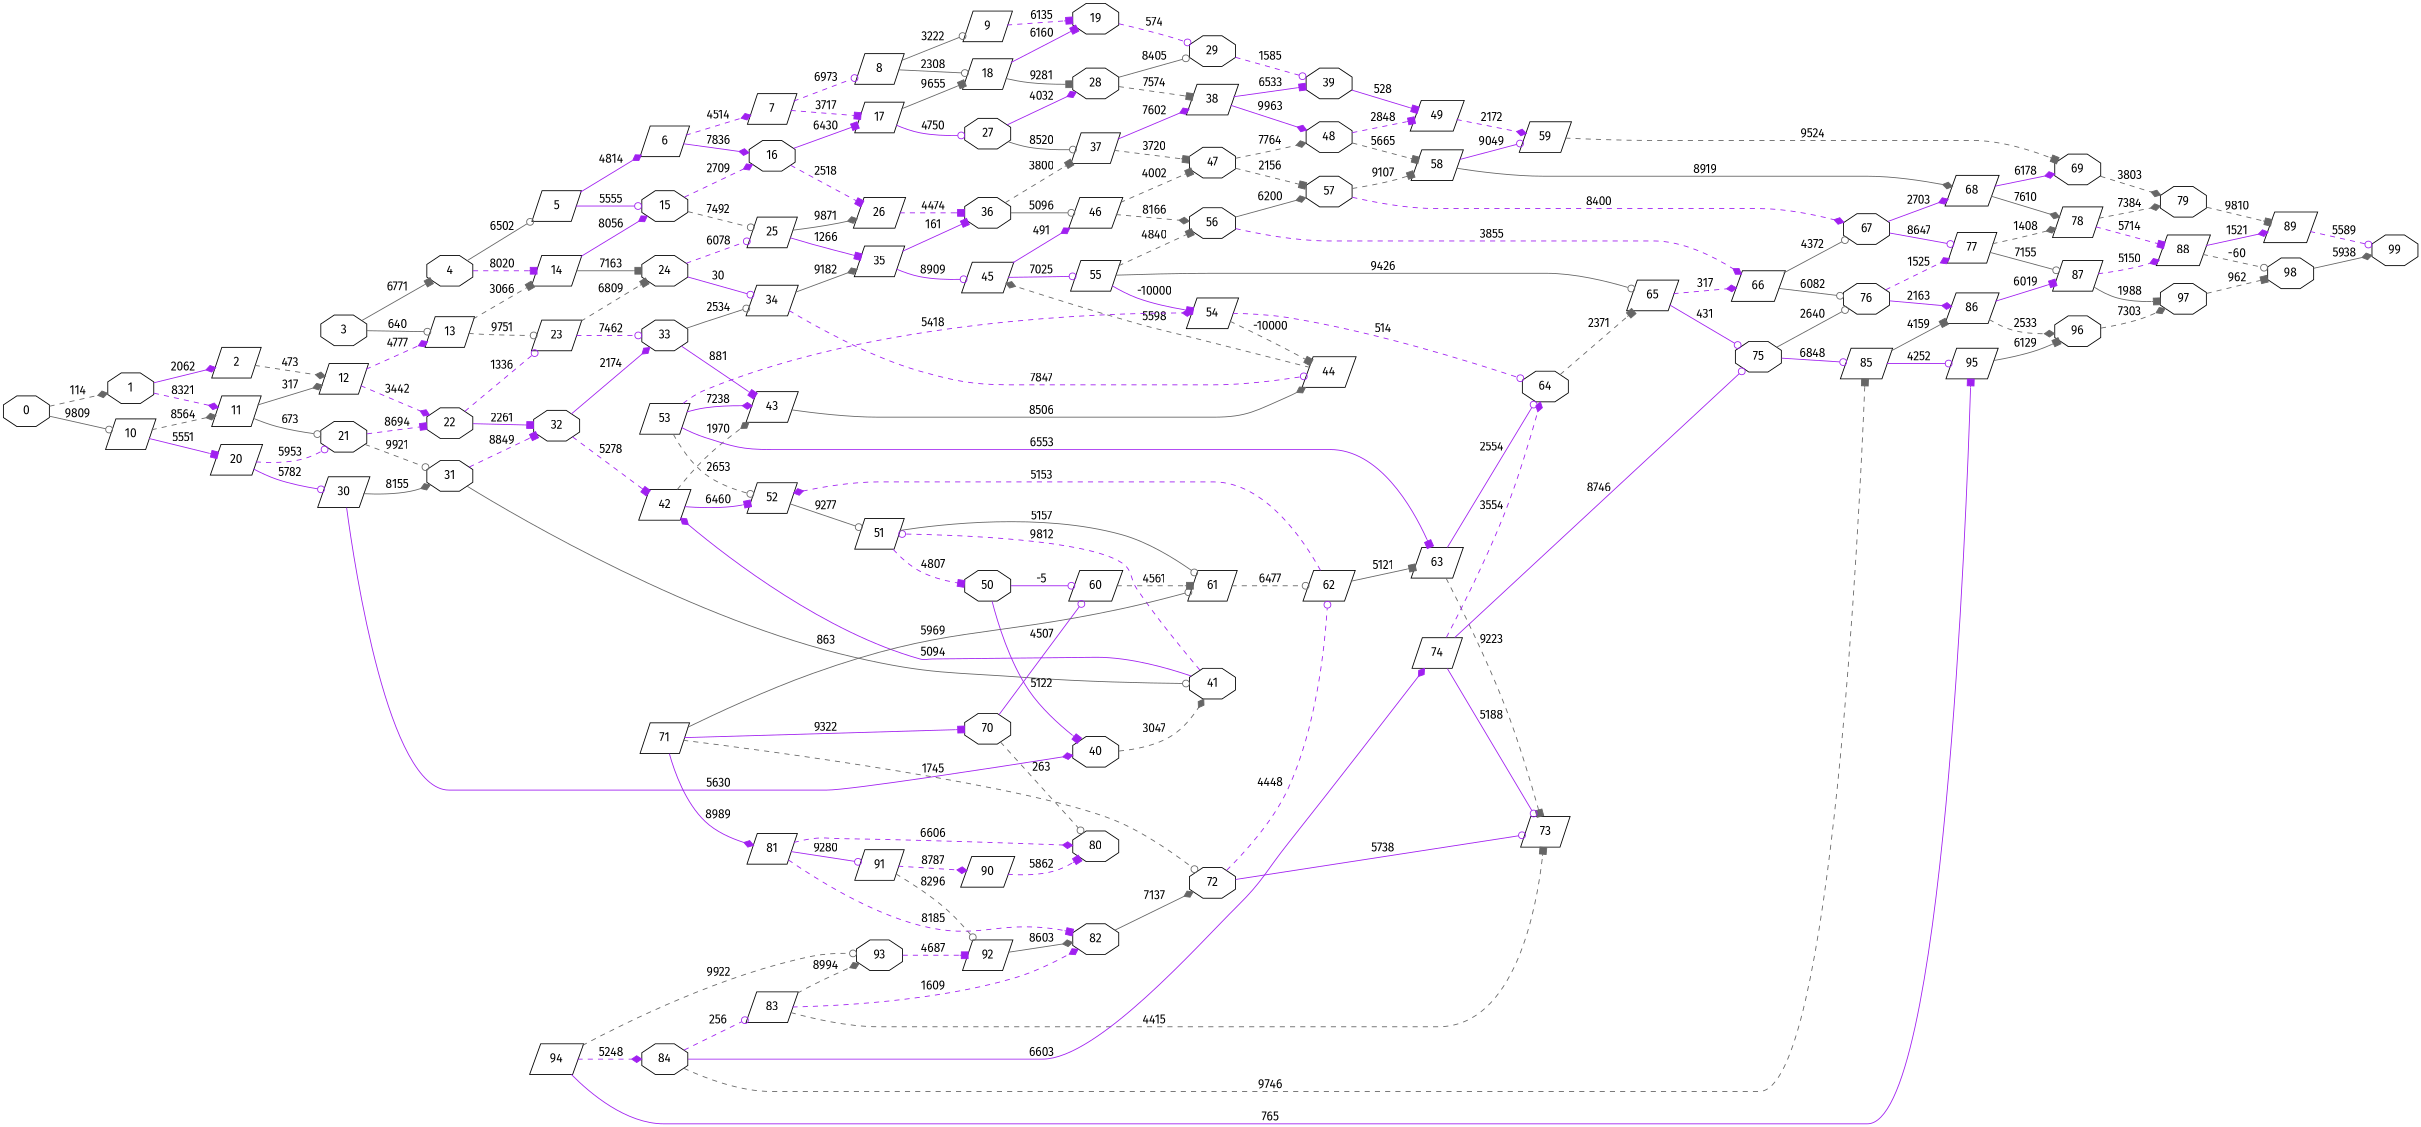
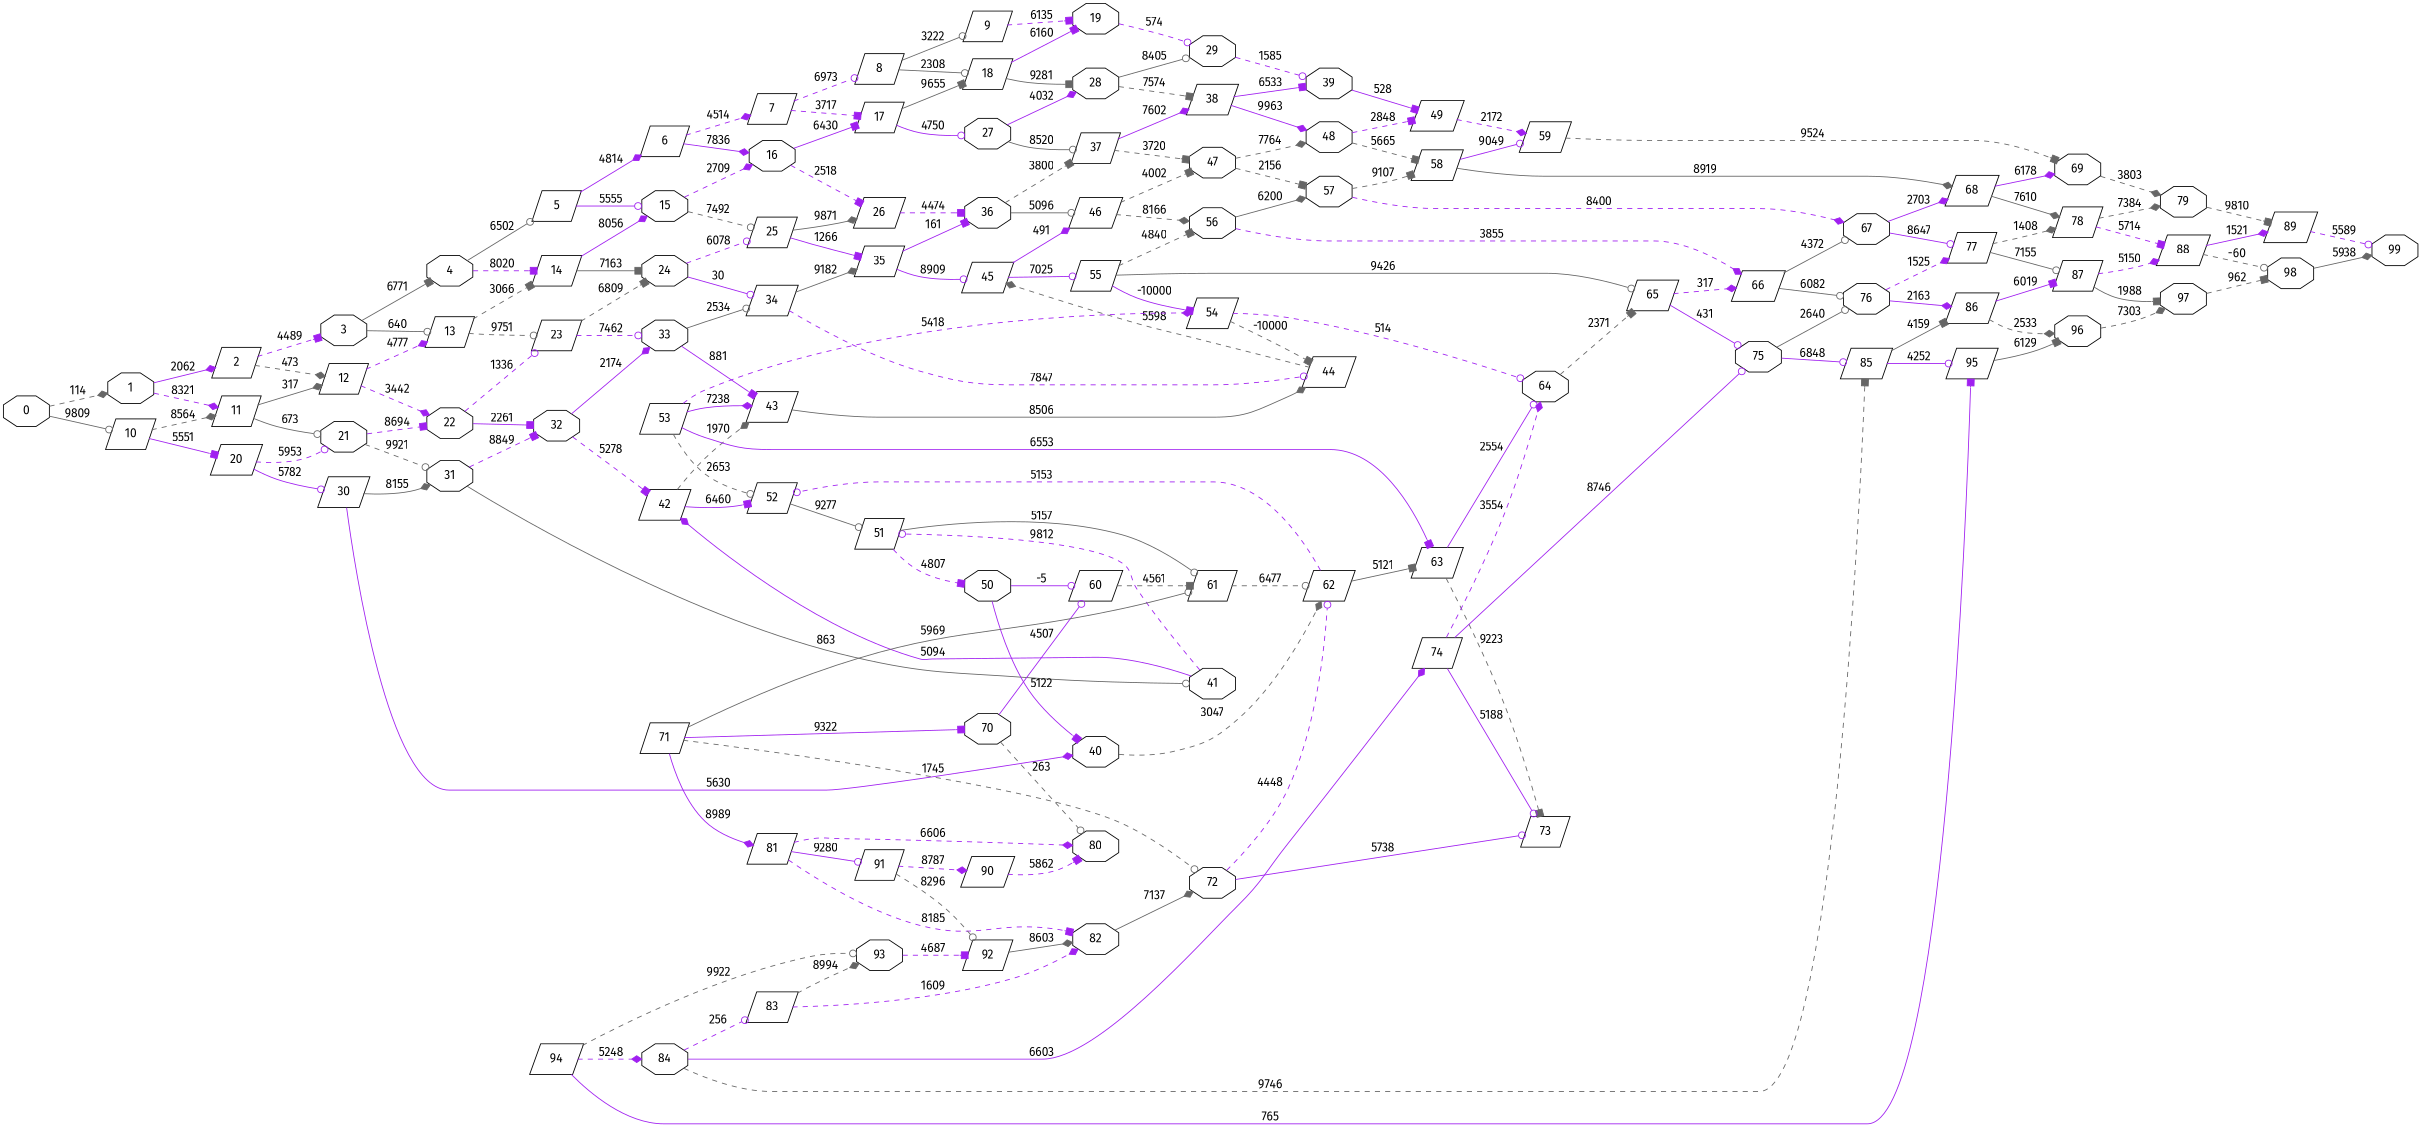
edge "2" -> "3": added, label "4489"
edge "62" -> "52": arrowhead diamond -> odot
edge "40" -> "41": now "40" -> "62"
edge "83" -> "73": removed, label "4415"
